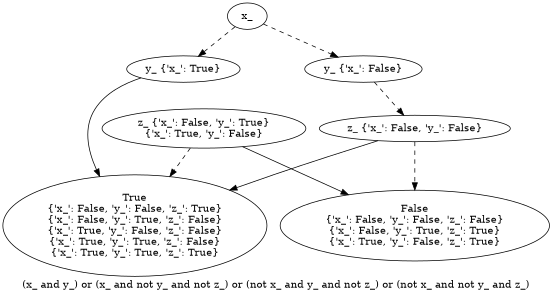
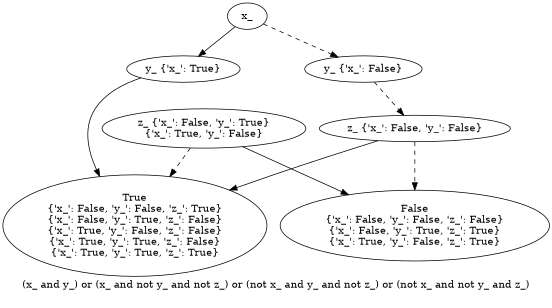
edge "x_" -> "y_ {'x_': True}": style dashed -> solid
